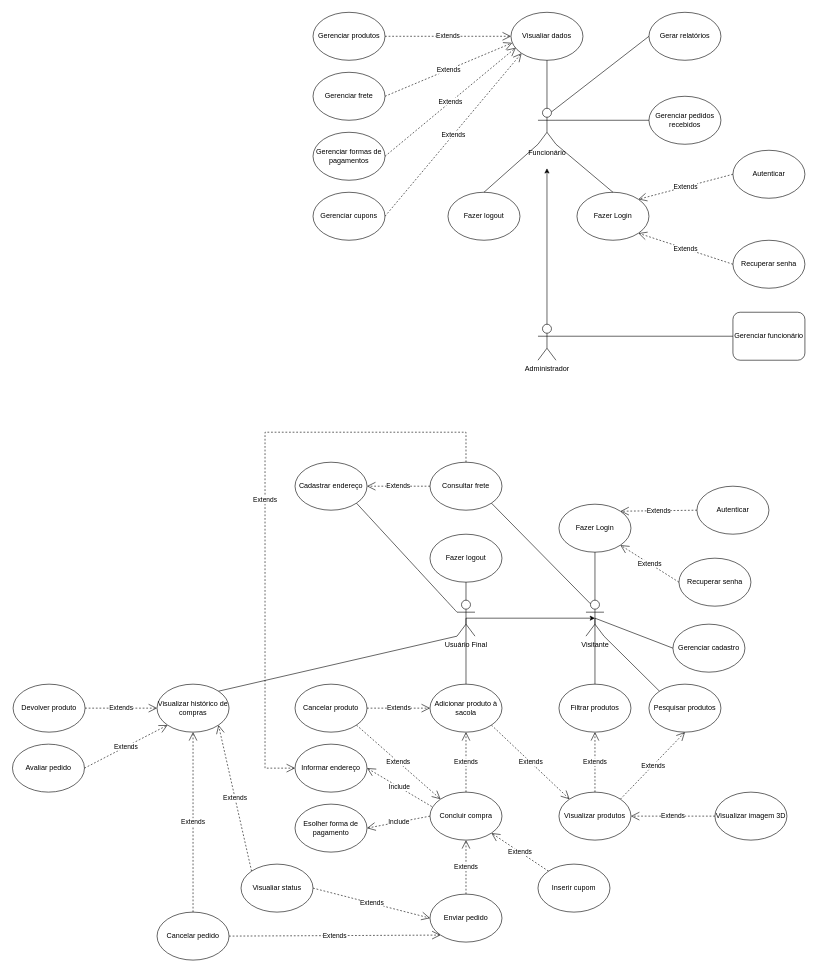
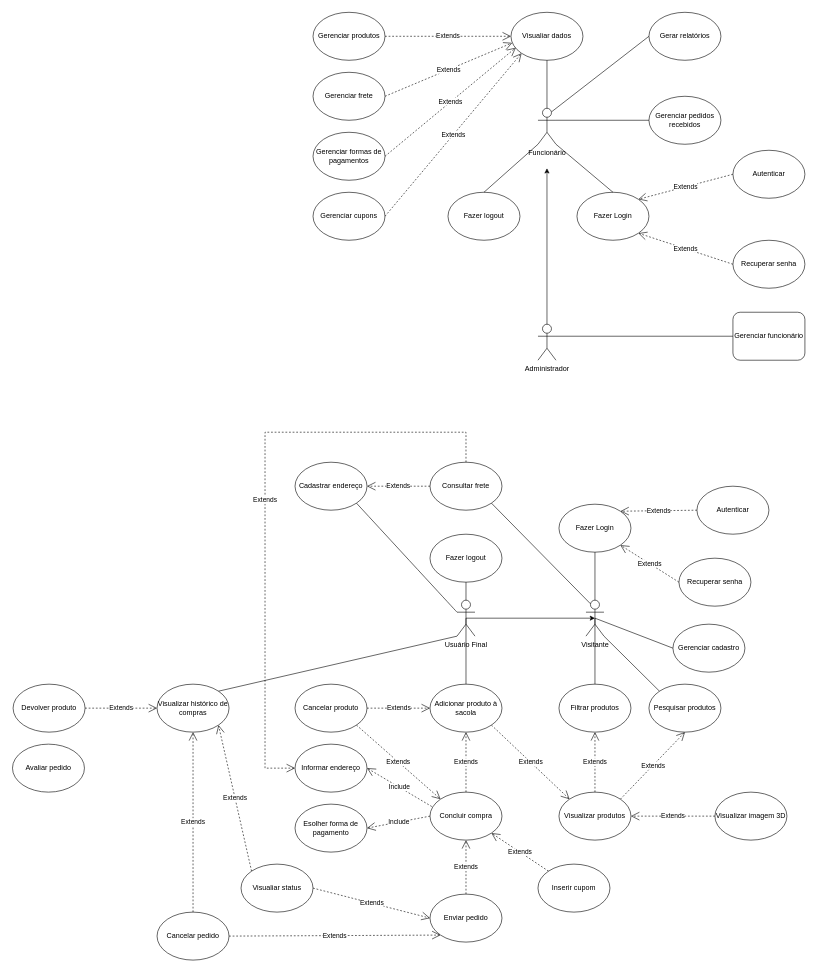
edge "Avaliar pedido" -> "Visualizar histórico de compras": removed, label "Extends"
